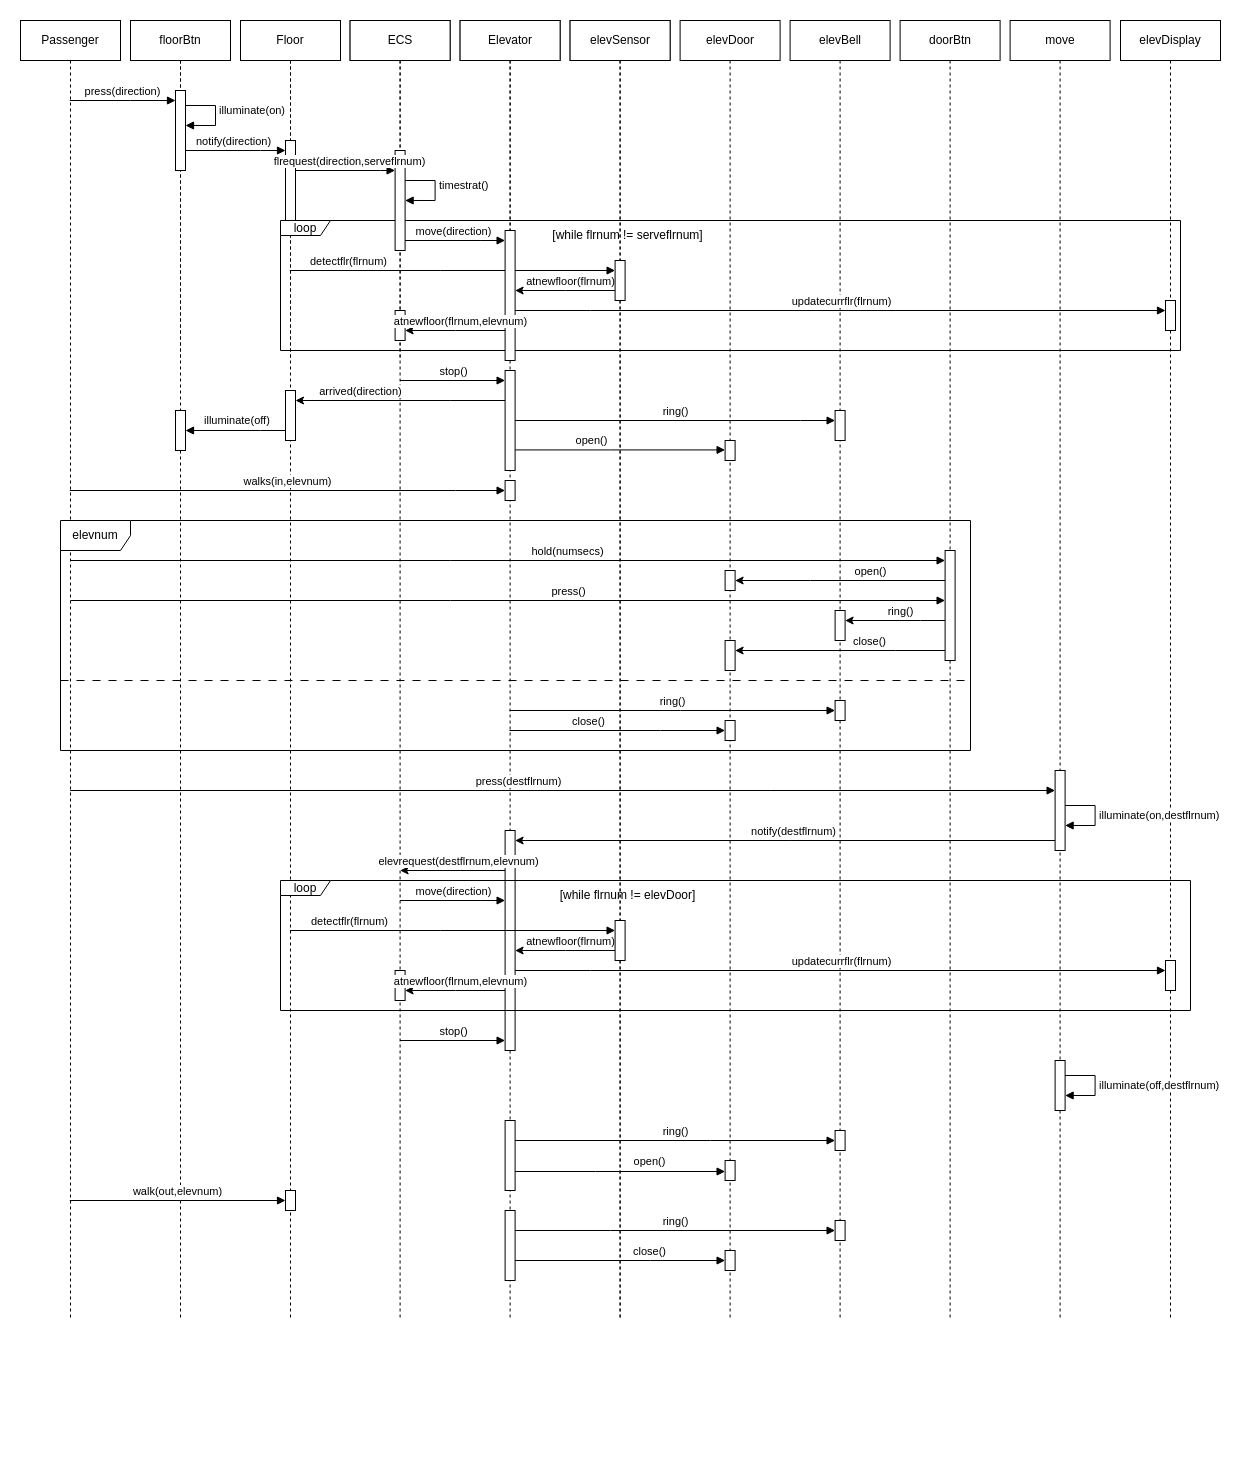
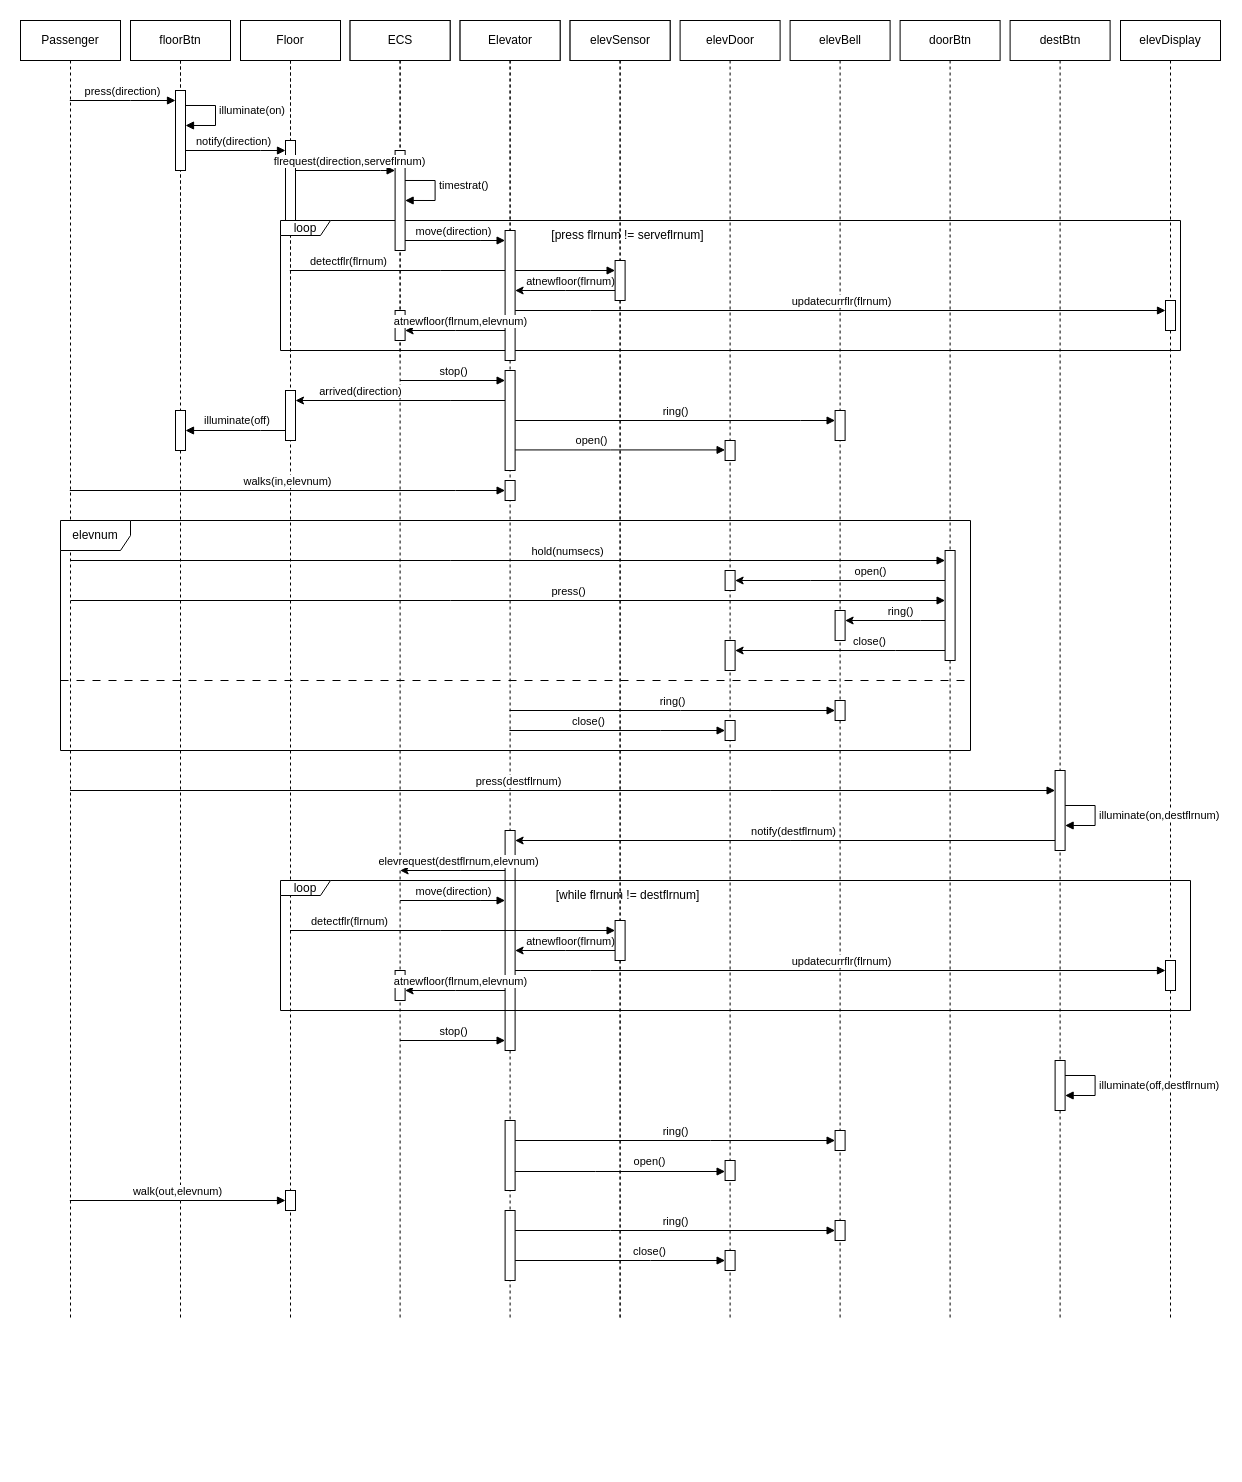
node "move": label "move" -> "destBtn"
node "[while flrnum != serveflrnum]": label "[while flrnum != serveflrnum]" -> "[press flrnum != serveflrnum]"
node "[while flrnum != elevDoor]": label "[while flrnum != elevDoor]" -> "[while flrnum != destflrnum]"
